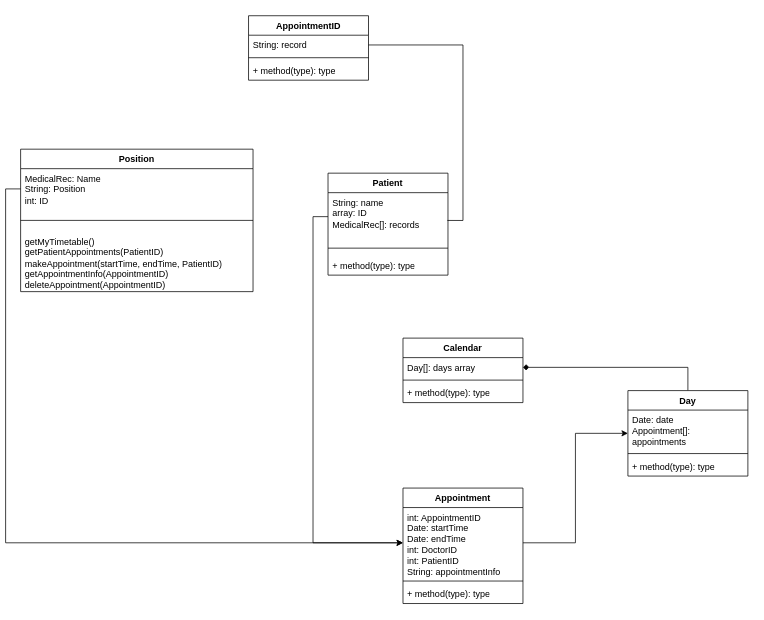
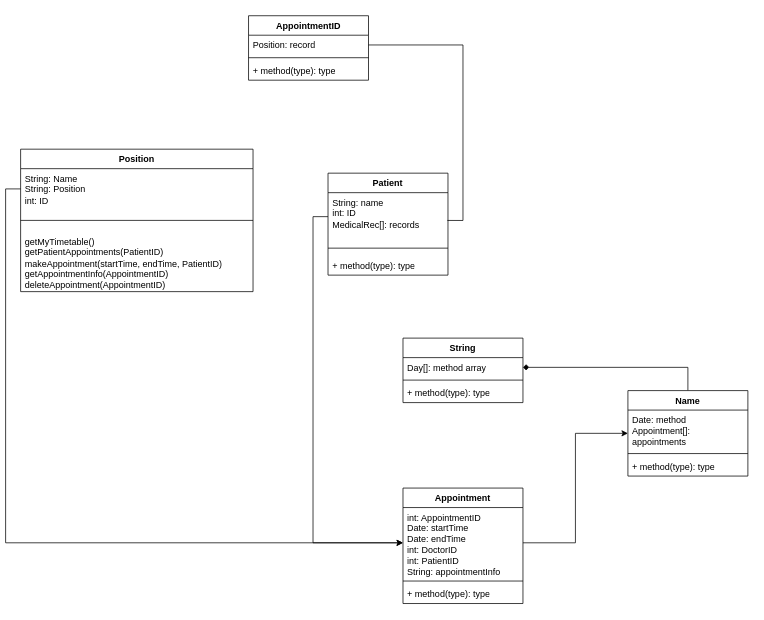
node "String: record": label "String: record" -> "Position: record"
node "MedicalRec: Name String: Position int: ID": label "MedicalRec: Name String: Position int: ID" -> "String: Name String: Position int: ID"
node "String: name array: ID MedicalRec[]: records": label "String: name array: ID MedicalRec[]: records" -> "String: name int: ID MedicalRec[]: records"
node "Calendar": label "Calendar" -> "String"
node "Day[]: days array": label "Day[]: days array" -> "Day[]: method array"
node "Day": label "Day" -> "Name"
node "Date: date Appointment[]: appointments": label "Date: date Appointment[]: appointments" -> "Date: method Appointment[]: appointments"
